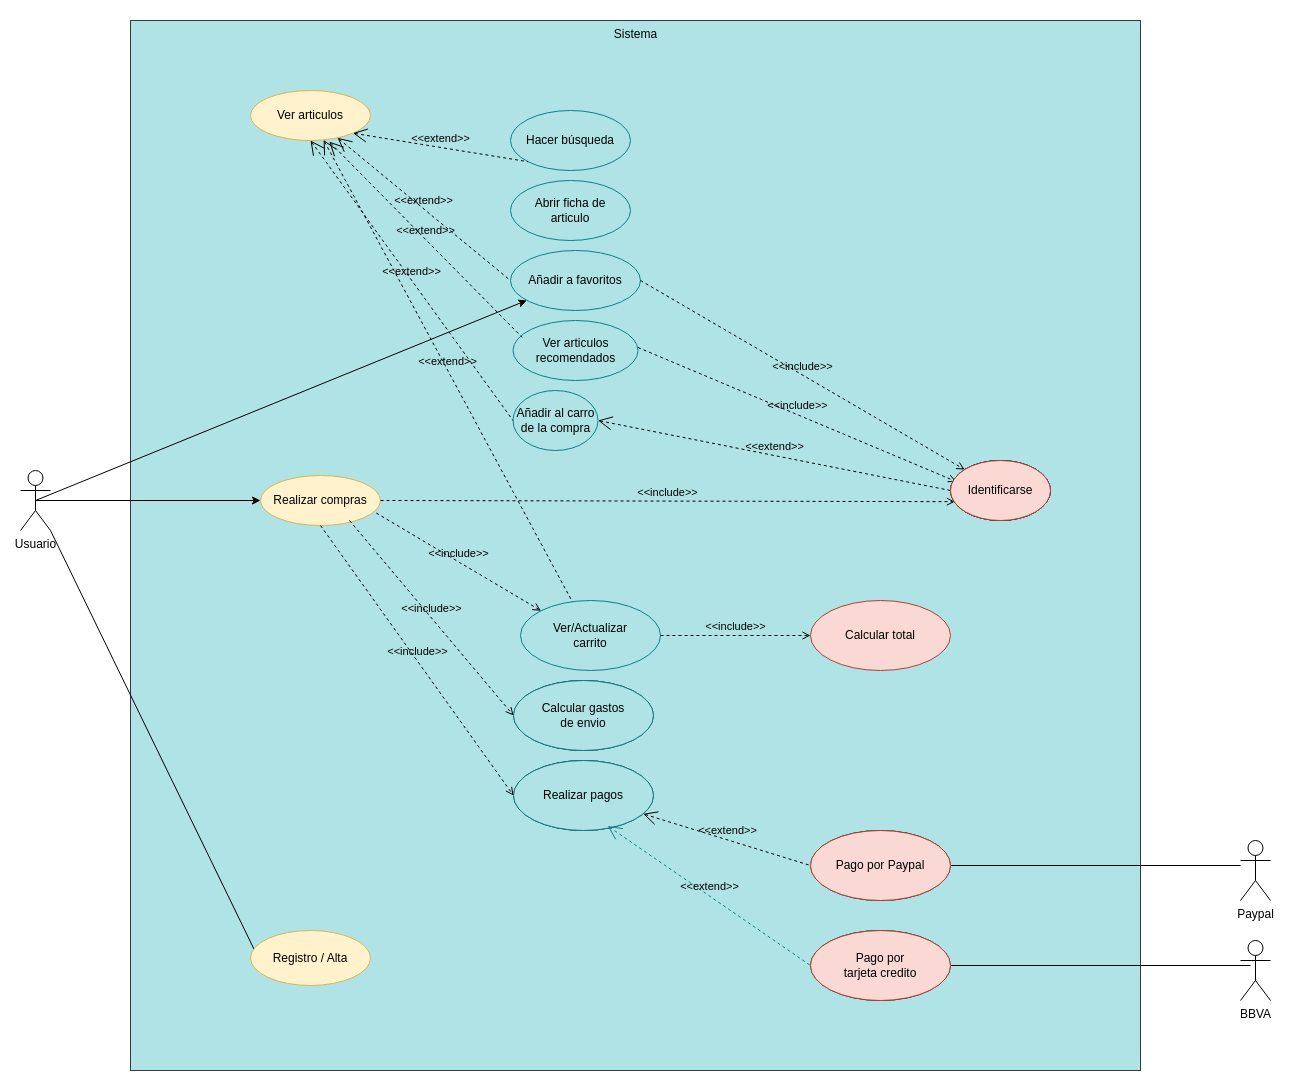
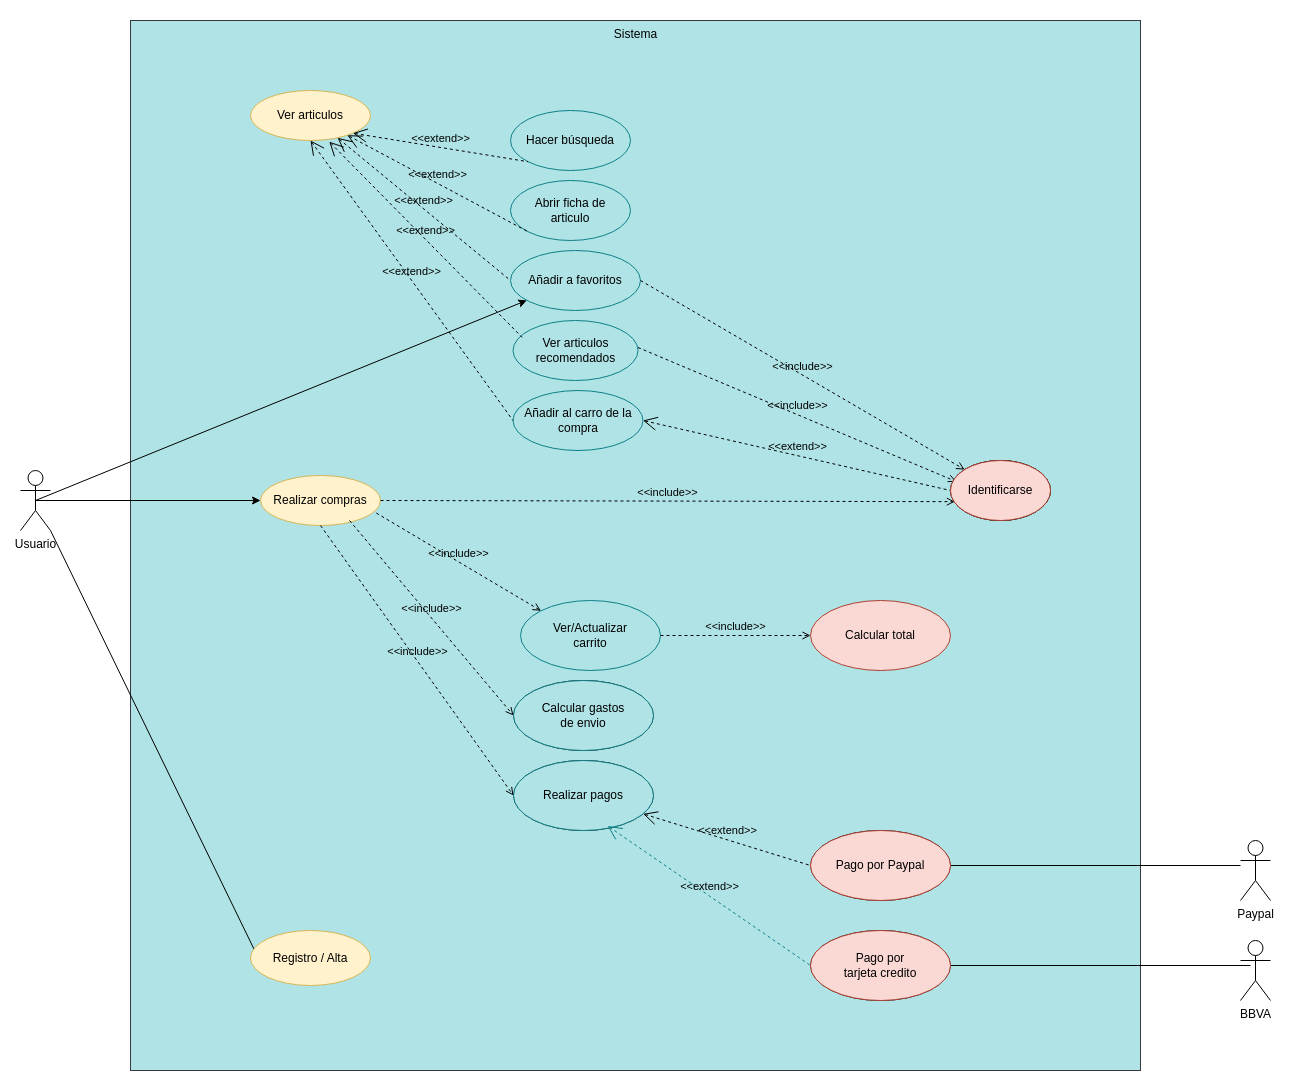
edge "Ver/Actualizar carrito" -> "Ver articulos": now "Abrir ficha de articulo" -> "Ver articulos"
node "Añadir al carro de la compra": size 85x60 -> 130x60
